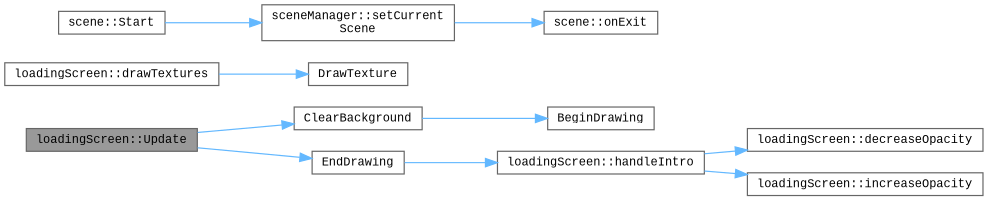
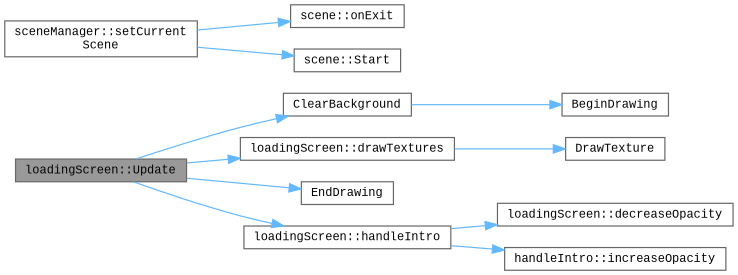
edge "scene::Start" -> "sceneManager::setCurrent Scene": reversed
edge "loadingScreen::Update" -> "loadingScreen::drawTextures": added
edge "EndDrawing" -> "loadingScreen::handleIntro": now "loadingScreen::Update" -> "loadingScreen::handleIntro"
node "loadingScreen::increaseOpacity": label "loadingScreen::increaseOpacity" -> "handleIntro::increaseOpacity"
